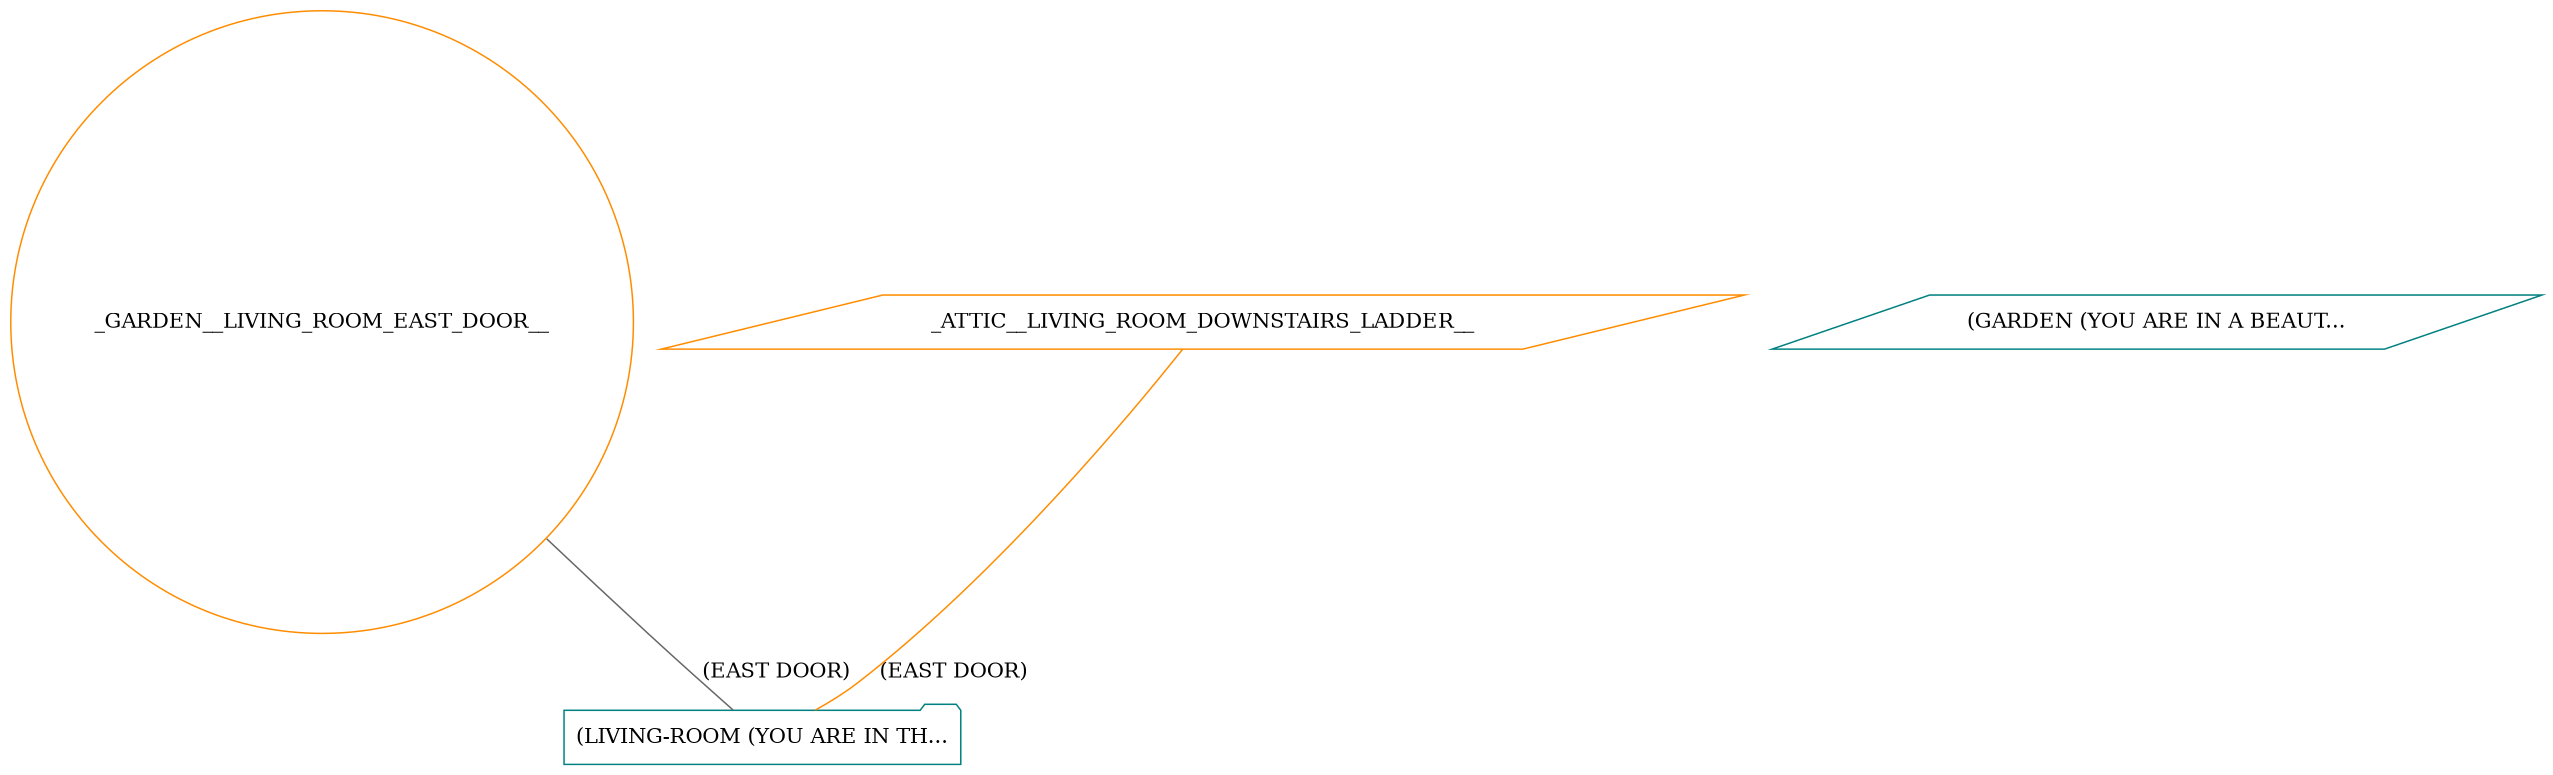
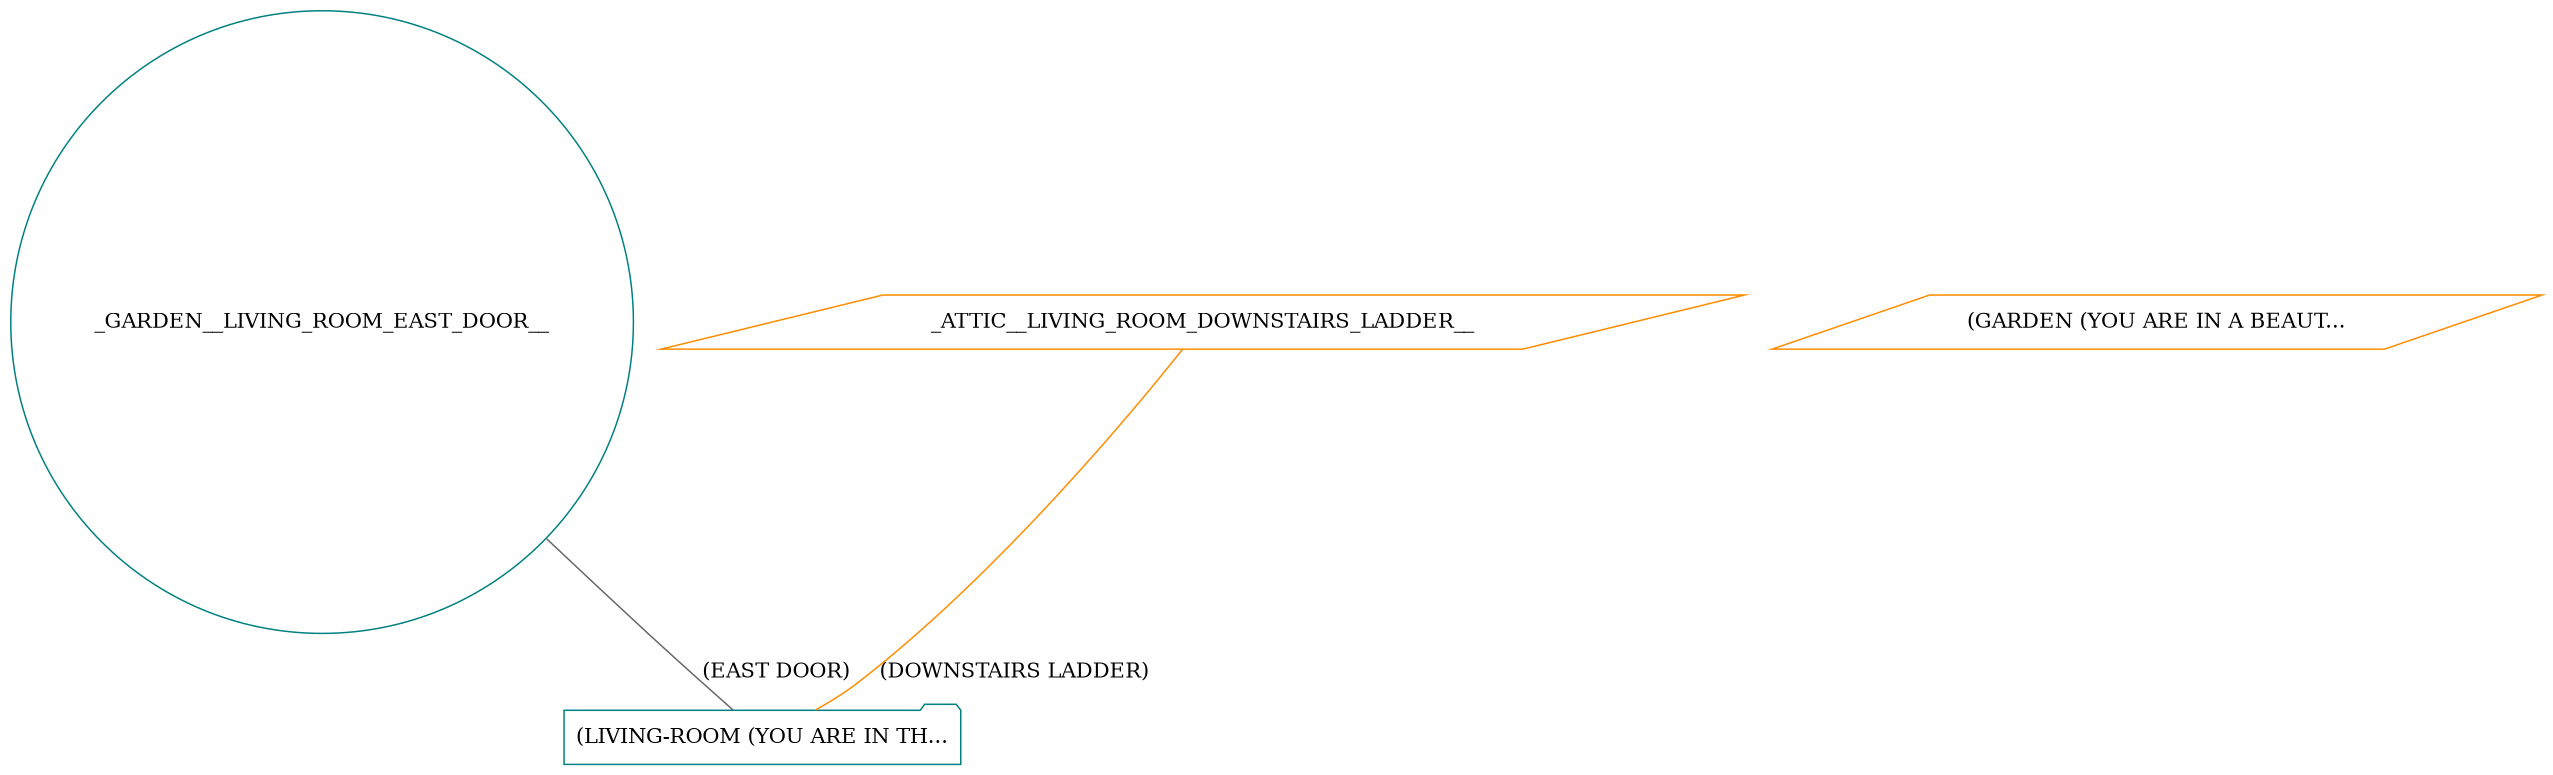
node "_GARDEN__LIVING_ROOM_EAST_DOOR__": color darkorange -> teal
node "(GARDEN (YOU ARE IN A BEAUT...": color teal -> darkorange
edge "_ATTIC__LIVING_ROOM_DOWNSTAIRS_LADDER__" -- "(LIVING-ROOM (YOU ARE IN TH...": label "(EAST DOOR)" -> "(DOWNSTAIRS LADDER)"
